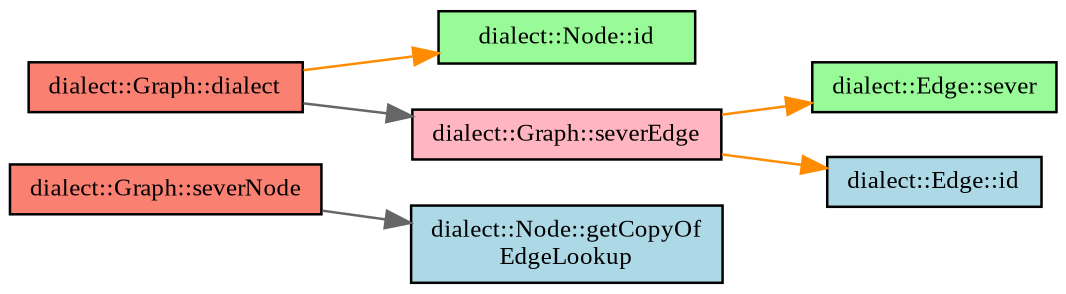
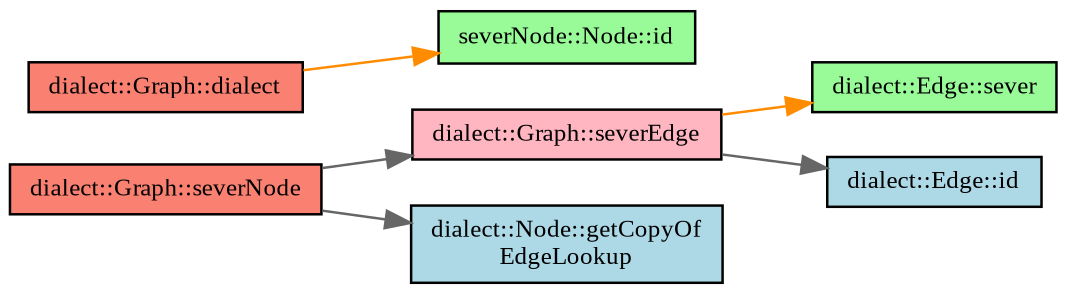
node "dialect::Node::id": label "dialect::Node::id" -> "severNode::Node::id"
edge "dialect::Graph::dialect" -> "dialect::Graph::severEdge": now "dialect::Graph::severNode" -> "dialect::Graph::severEdge"
edge "dialect::Graph::severEdge" -> "dialect::Edge::id": color darkorange -> gray40
